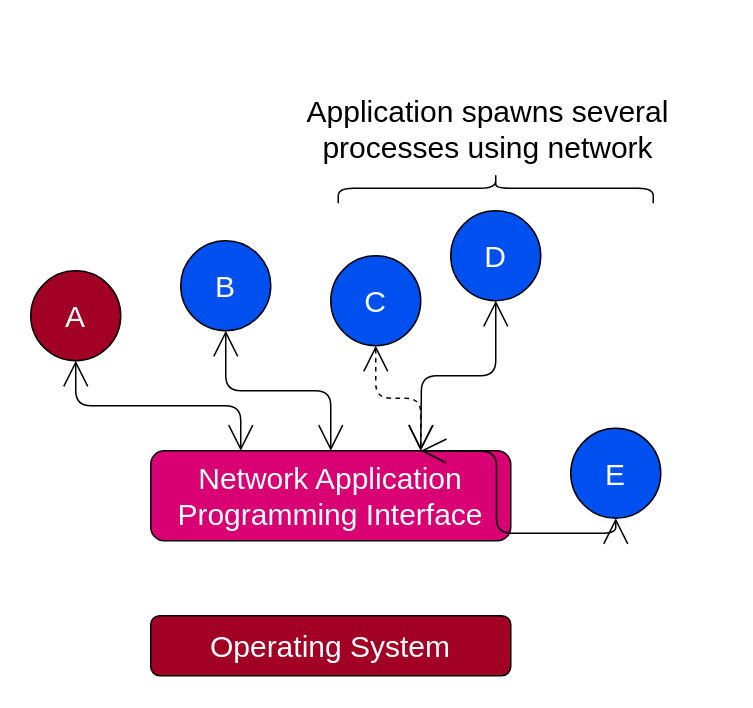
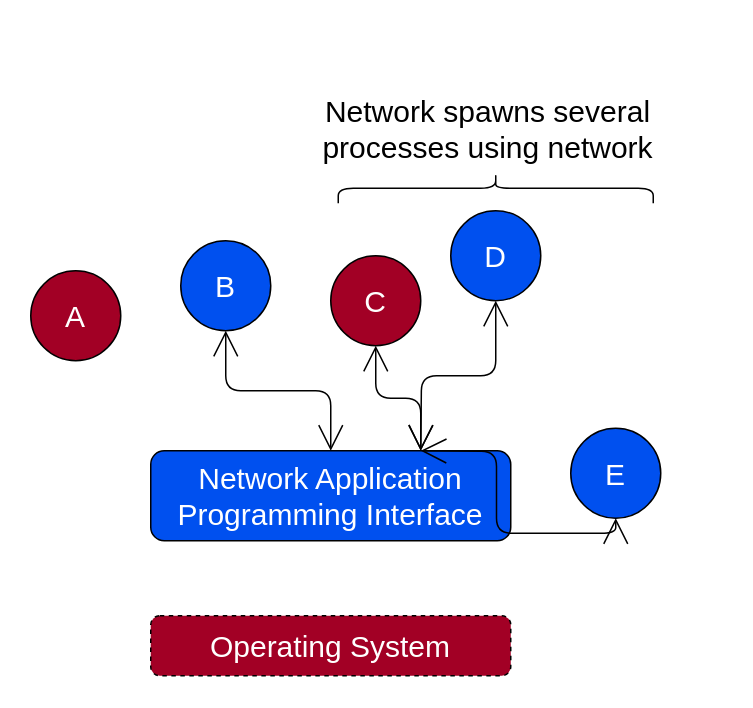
node "Application spawns several processes using network": label "Application spawns several processes using network" -> "Network spawns several processes using network"
node "C": fillcolor #0050ef -> #a20025
edge "C" -- "Network Application Programming Interface": style dashed -> solid
edge "A" -- "Network Application Programming Interface": removed
node "Network Application Programming Interface": fillcolor #d80073 -> #0050ef
node "Operating System": style solid -> dashed
